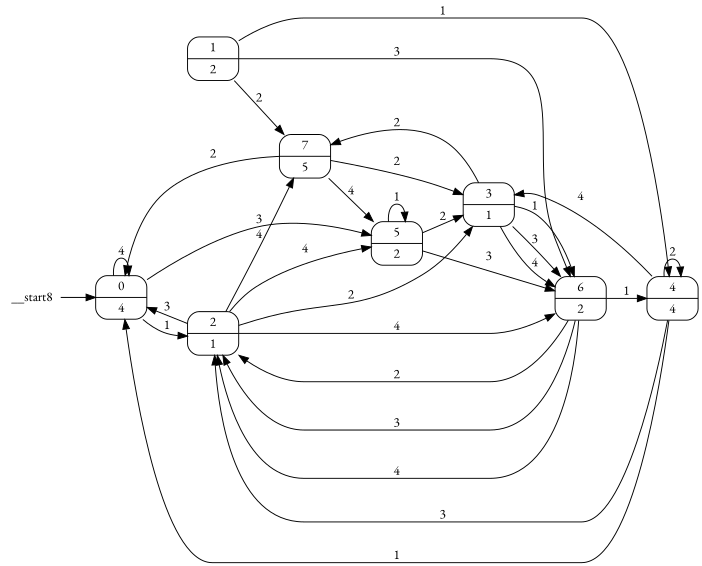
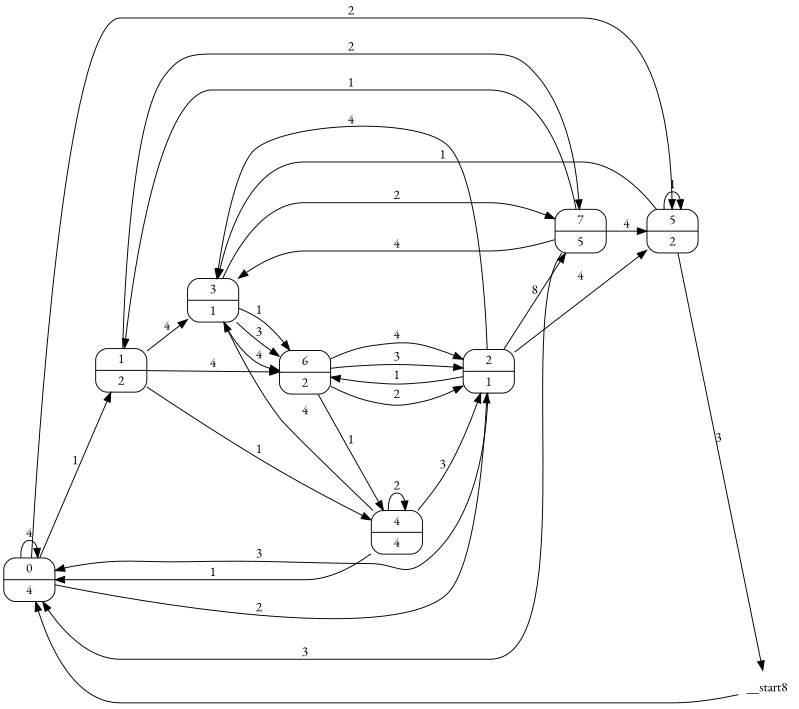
edge "1" -> "6": label "3" -> "4"
edge "7" -> "1": added, label "1"
edge "7" -> "0": label "2" -> "3"
edge "7" -> "3": label "2" -> "4"
edge "5" -> "3": label "2" -> "1"
edge "0" -> "5": label "3" -> "2"
edge "2" -> "7": label "4" -> "8"
edge "5" -> "6": now "5" -> "__start8"
edge "2" -> "3": label "2" -> "4"
edge "0" -> "2": label "1" -> "2"
edge "2" -> "6": label "4" -> "1"
edge "1" -> "3": added, label "4"
edge "0" -> "1": added, label "1"
